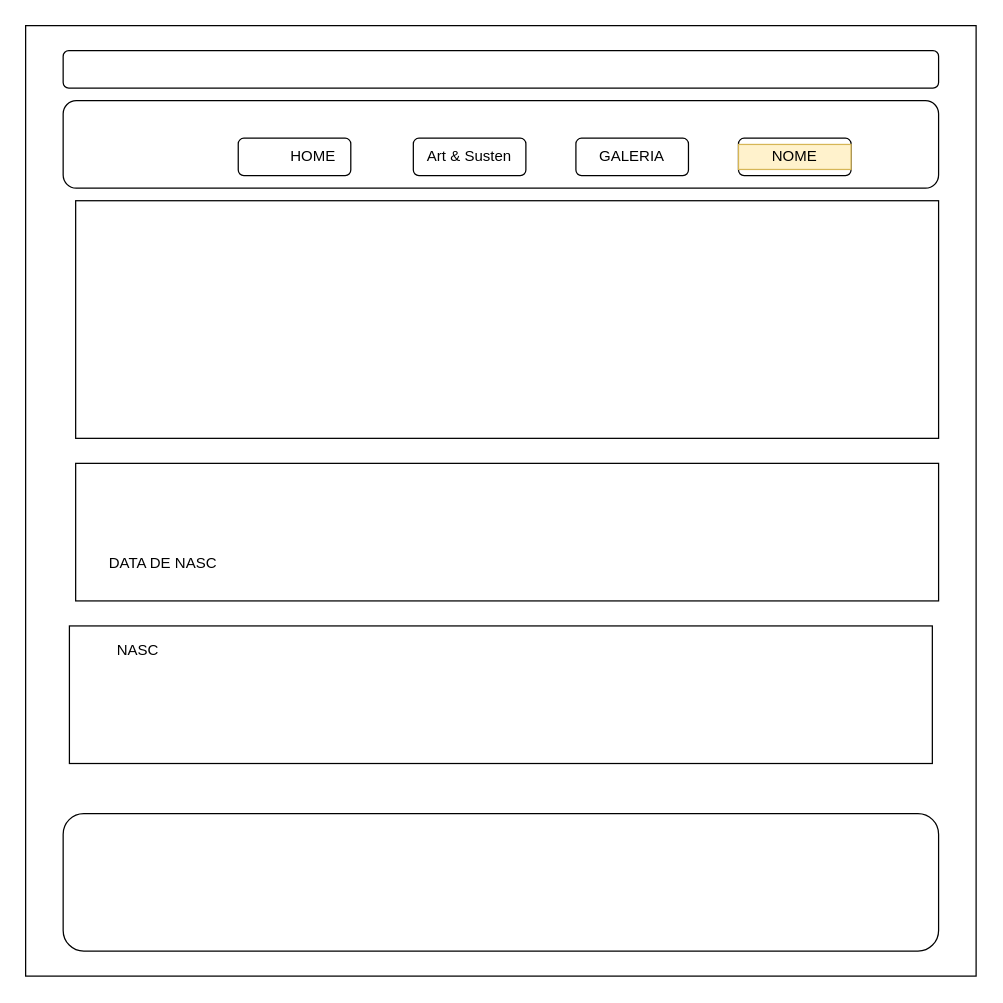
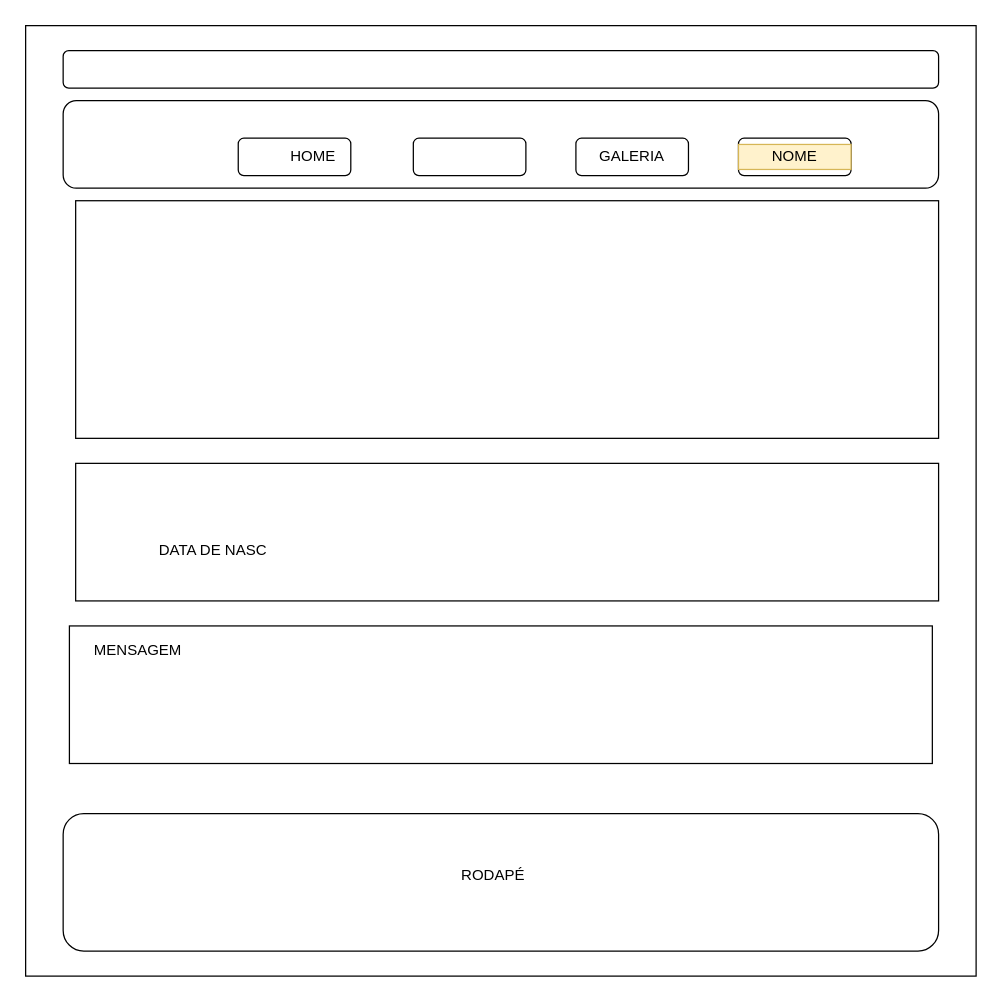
node "Art & Susten": removed
node "DATA DE NASC": moved (163, 563) -> (213, 551)
node "NASC": label "NASC" -> "MENSAGEM"
node "RODAPÉ": added
